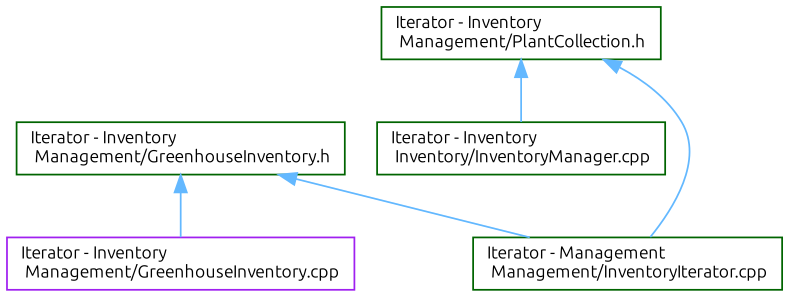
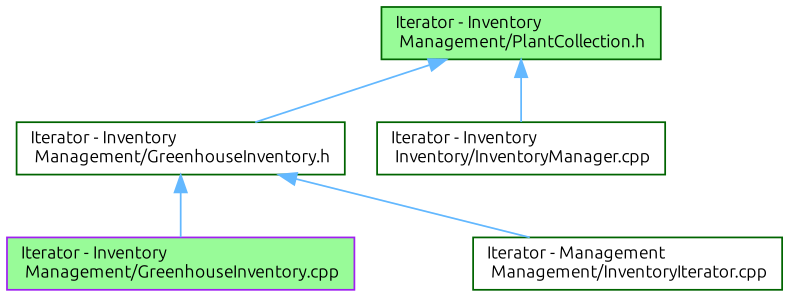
node "Iterator - Inventory Management/PlantCollection.h": fillcolor white -> palegreen
edge "Iterator - Management Management/InventoryIterator.cpp" -> "Iterator - Inventory Management/PlantCollection.h": now "Iterator - Inventory Management/GreenhouseInventory.h" -> "Iterator - Inventory Management/PlantCollection.h"
node "Iterator - Inventory Management/GreenhouseInventory.cpp": fillcolor white -> palegreen
